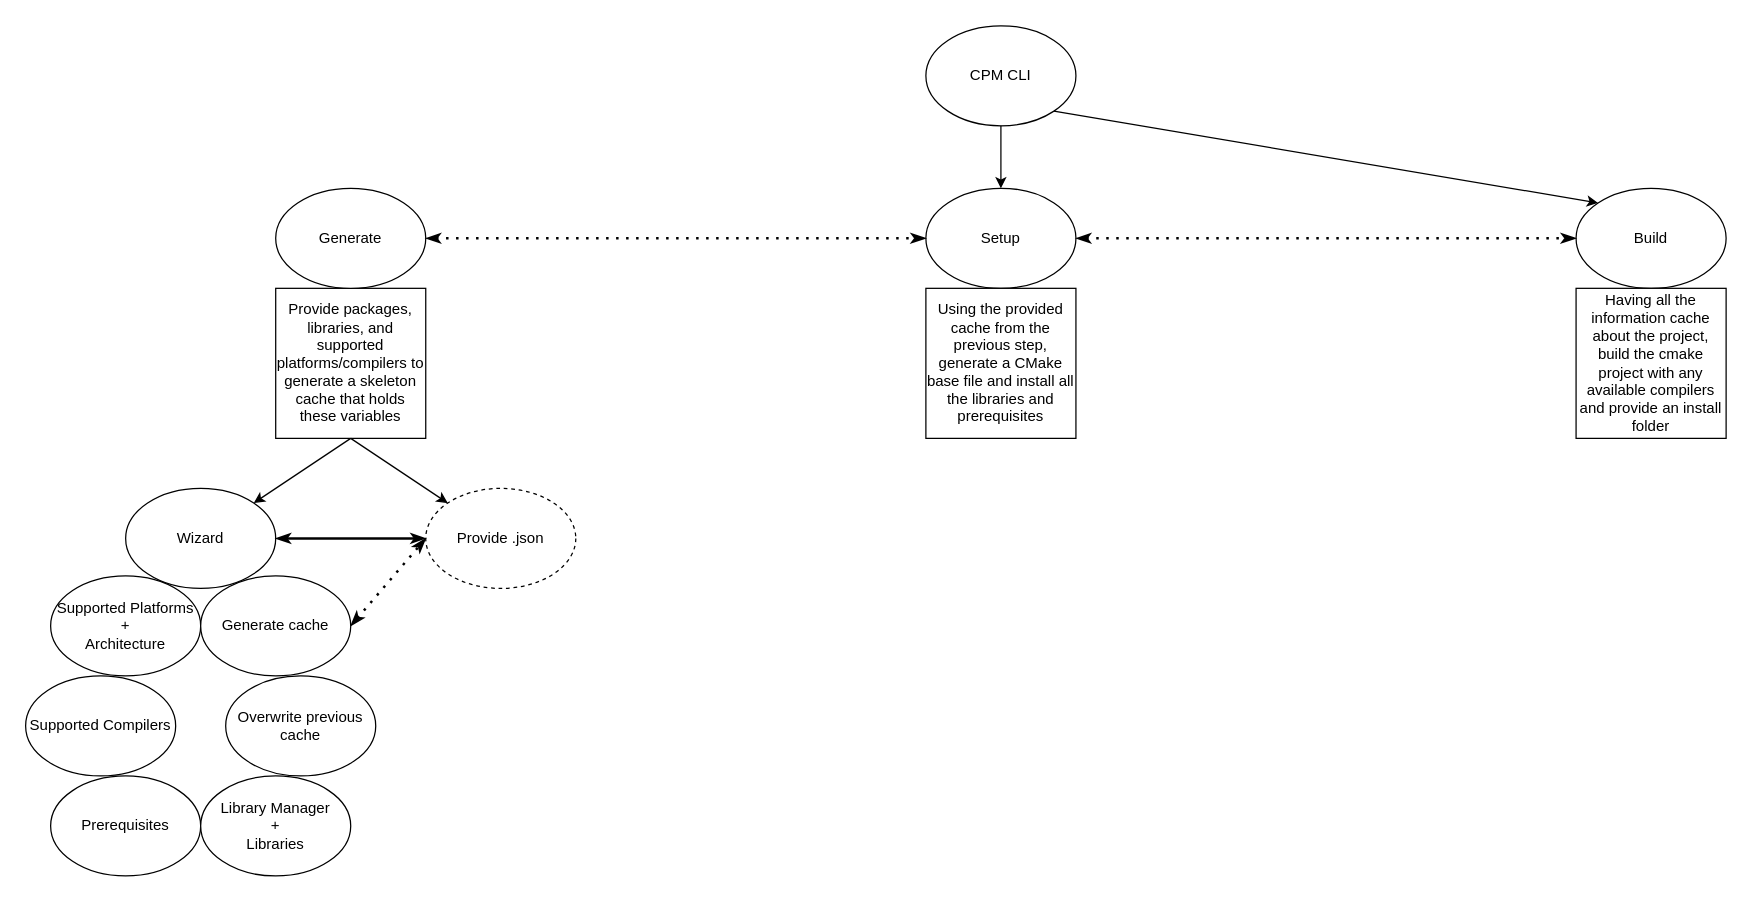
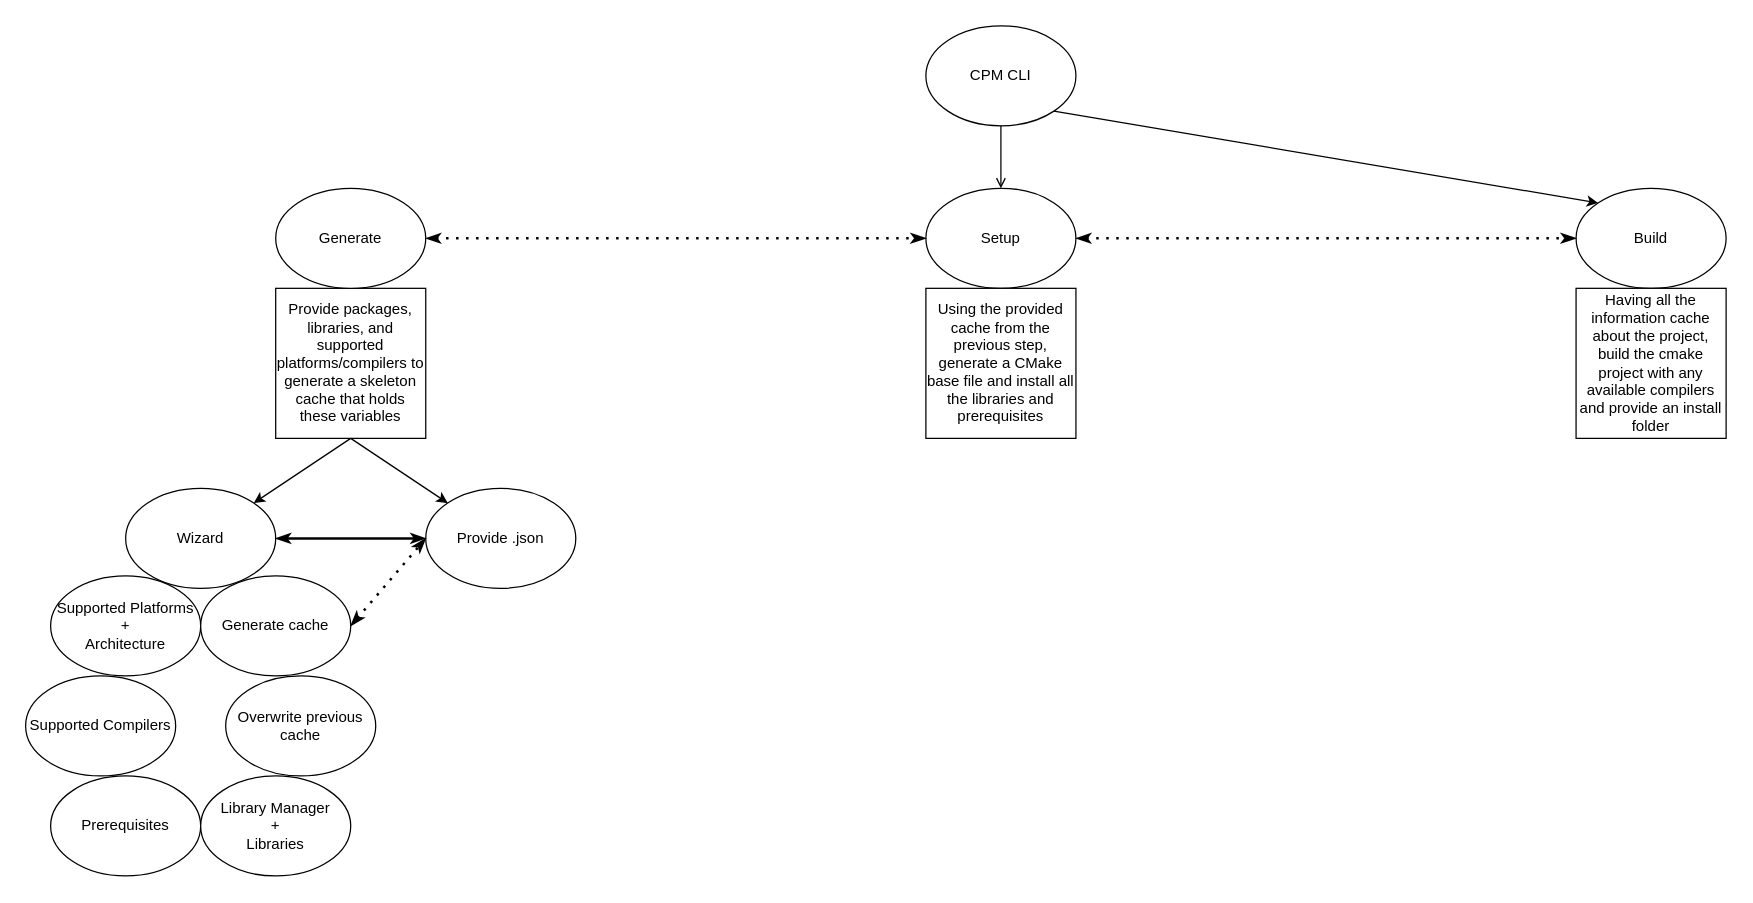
edge "CPM CLI" -> "Setup": arrowhead classic -> open
node "Provide .json": style dashed -> solid
